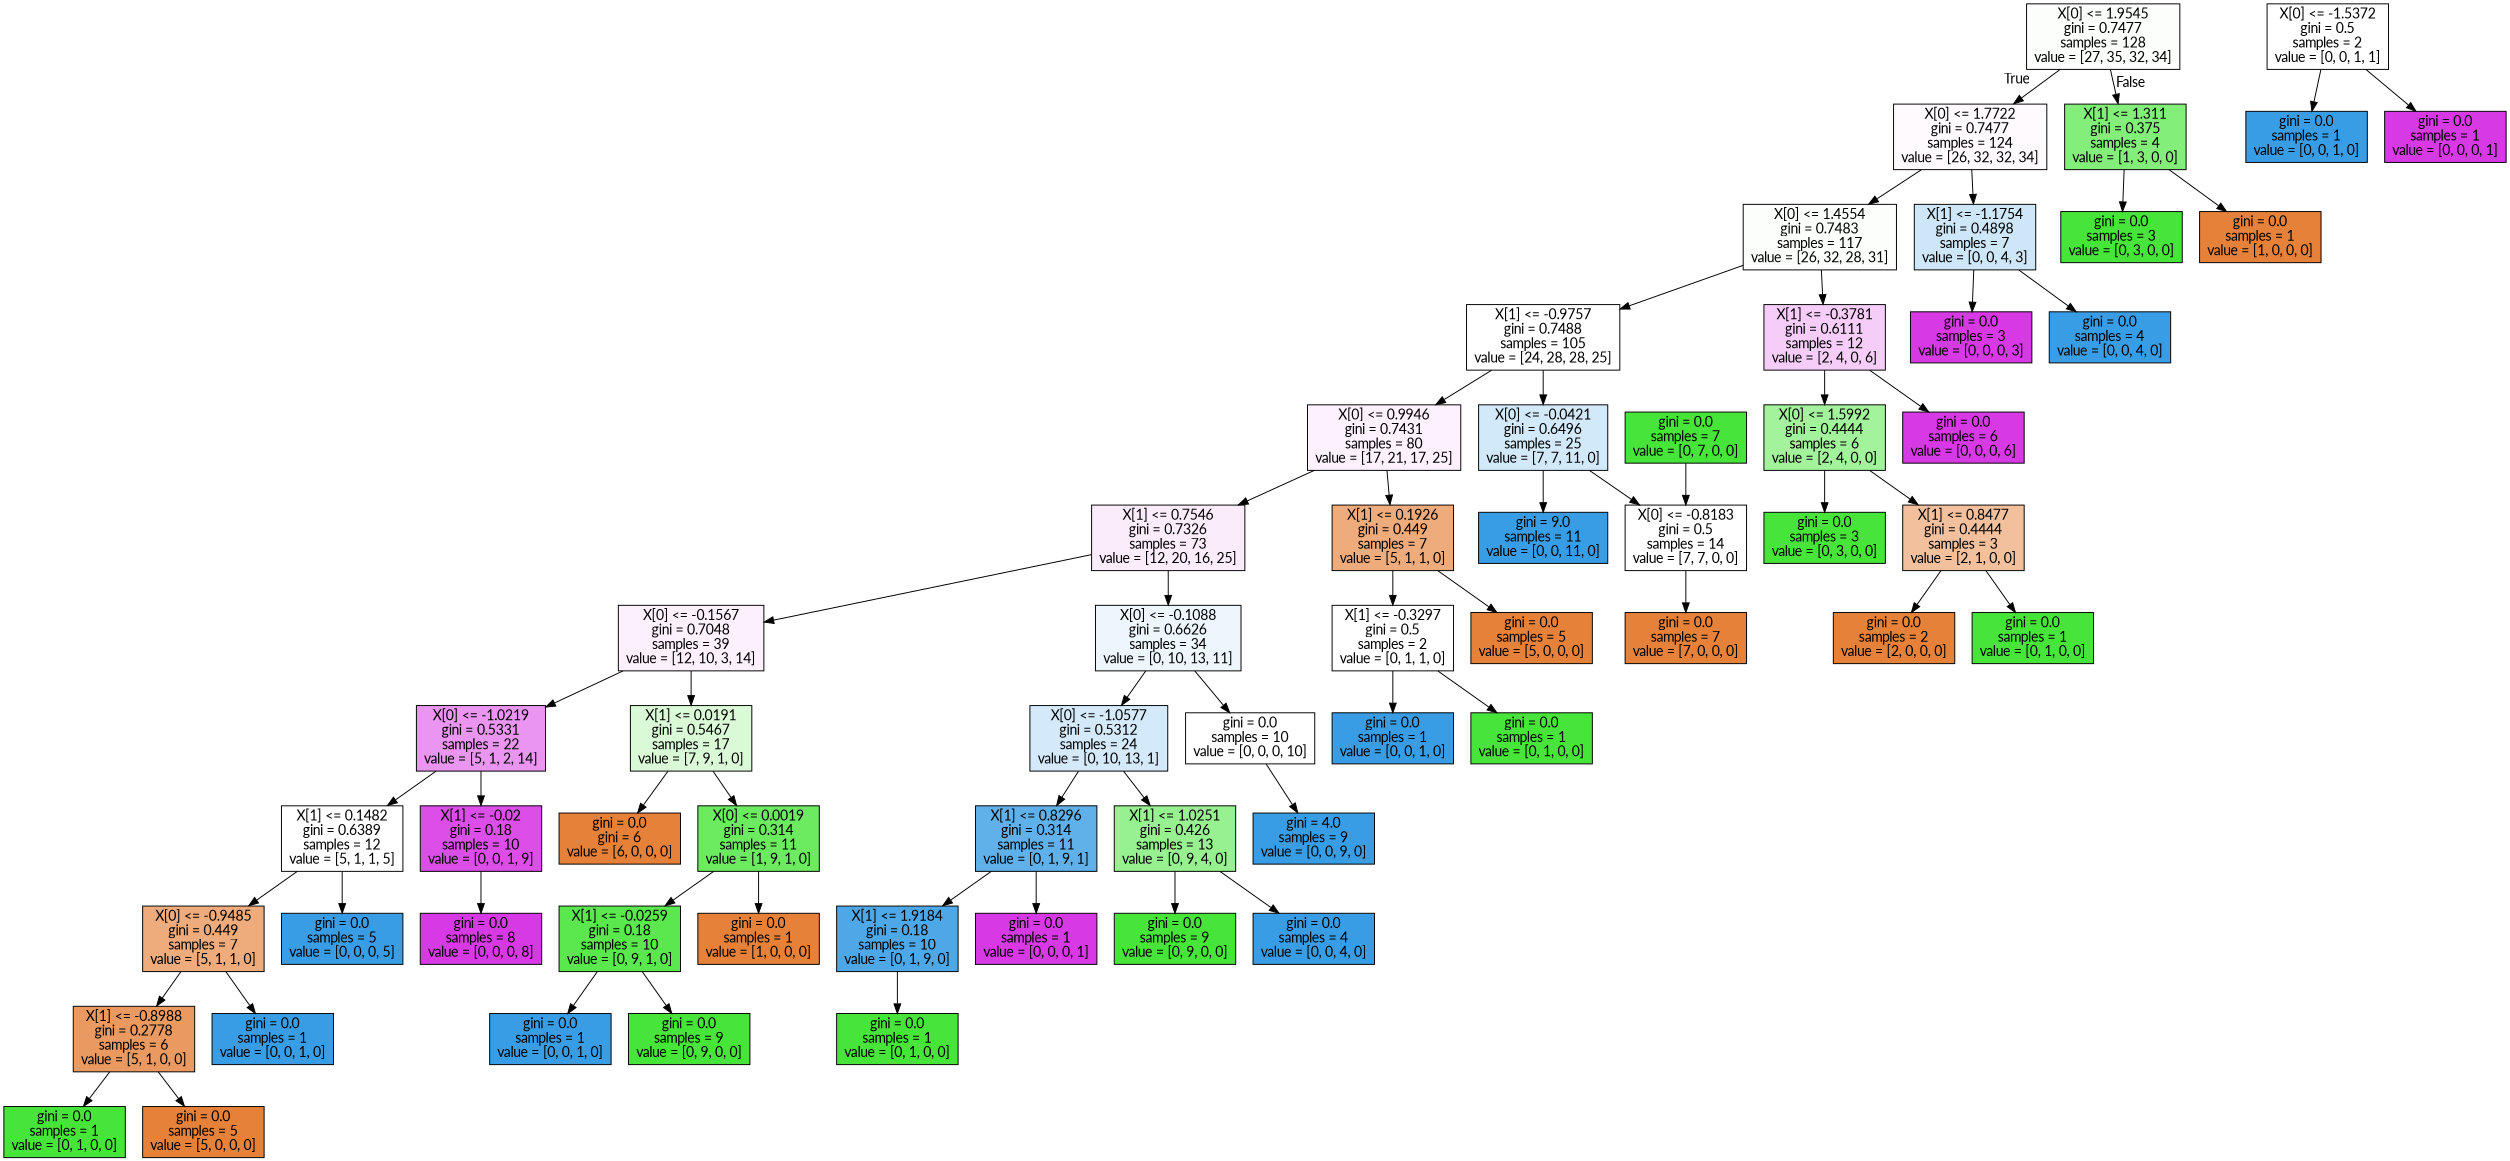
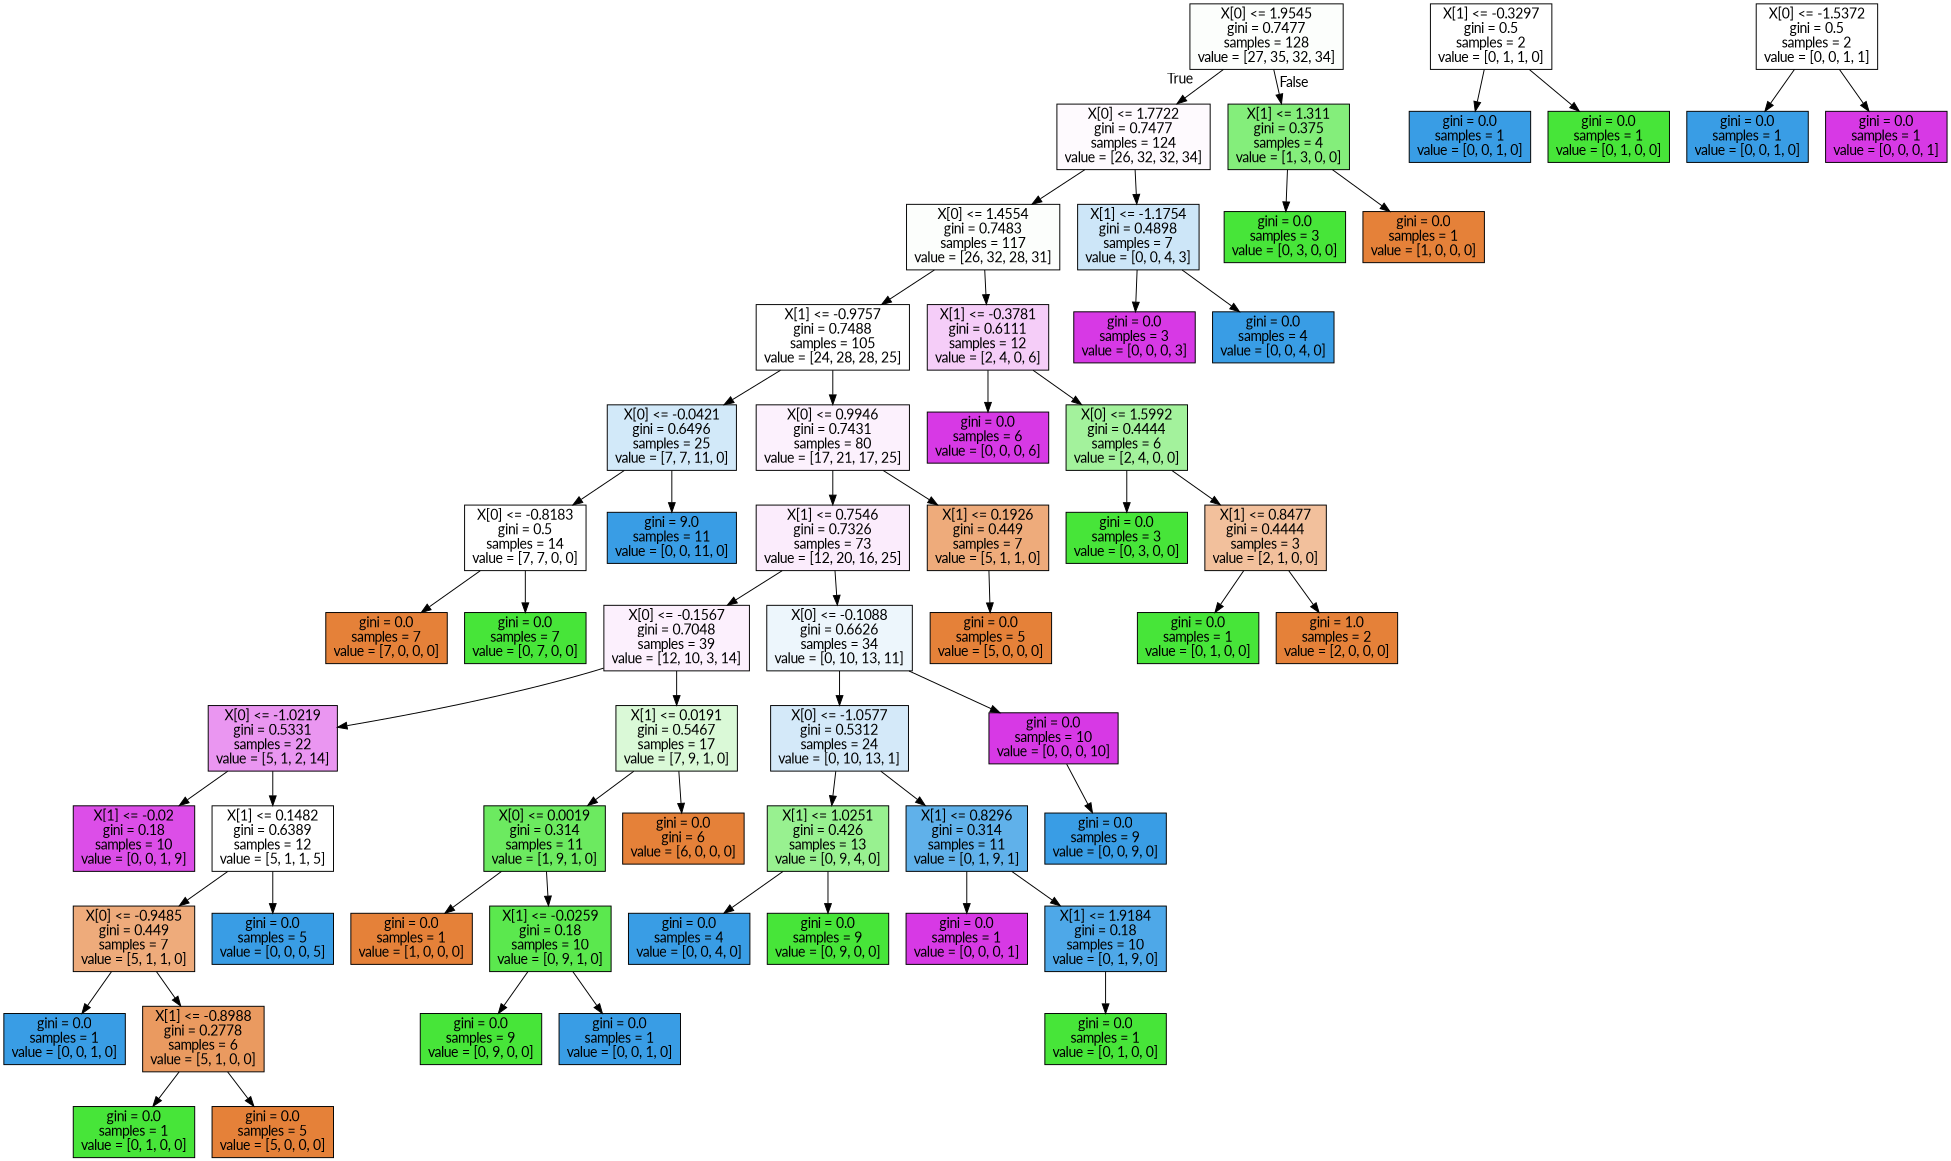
edge "gini = 0.0 samples = 7 value = [0, 7, 0, 0]" -> "X[0] <= -0.8183 gini = 0.5 samples = 14 value = [7, 7, 0, 0]": reversed
edge "X[1] <= 0.1926 gini = 0.449 samples = 7 value = [5, 1, 1, 0]" -> "X[1] <= -0.3297 gini = 0.5 samples = 2 value = [0, 1, 1, 0]": removed
node "gini = 0.0 samples = 2 value = [2, 0, 0, 0]": label "gini = 0.0 samples = 2 value = [2, 0, 0, 0]" -> "gini = 1.0 samples = 2 value = [2, 0, 0, 0]"
node "gini = 0.0 samples = 10 value = [0, 0, 0, 10]": fillcolor #e5813900 -> #d739e5ff
node "gini = 4.0 samples = 9 value = [0, 0, 9, 0]": label "gini = 4.0 samples = 9 value = [0, 0, 9, 0]" -> "gini = 0.0 samples = 9 value = [0, 0, 9, 0]"
node "gini = 0.0 samples = 8 value = [0, 0, 0, 8]": removed
